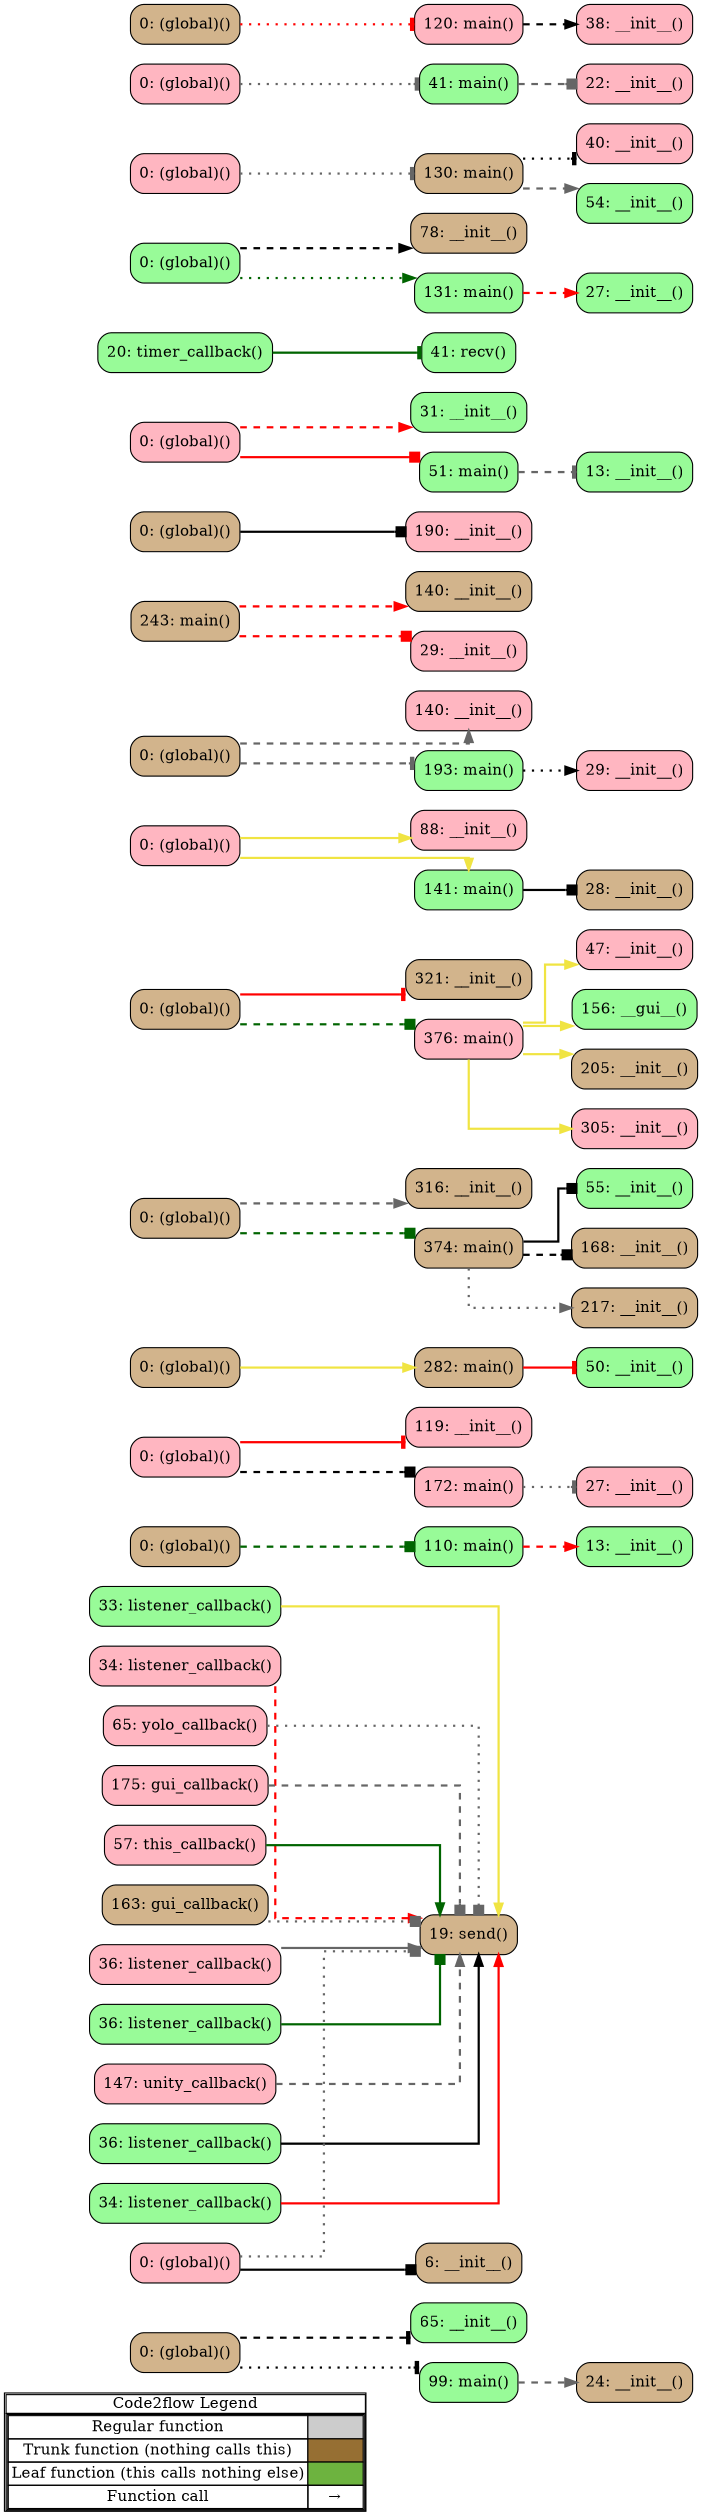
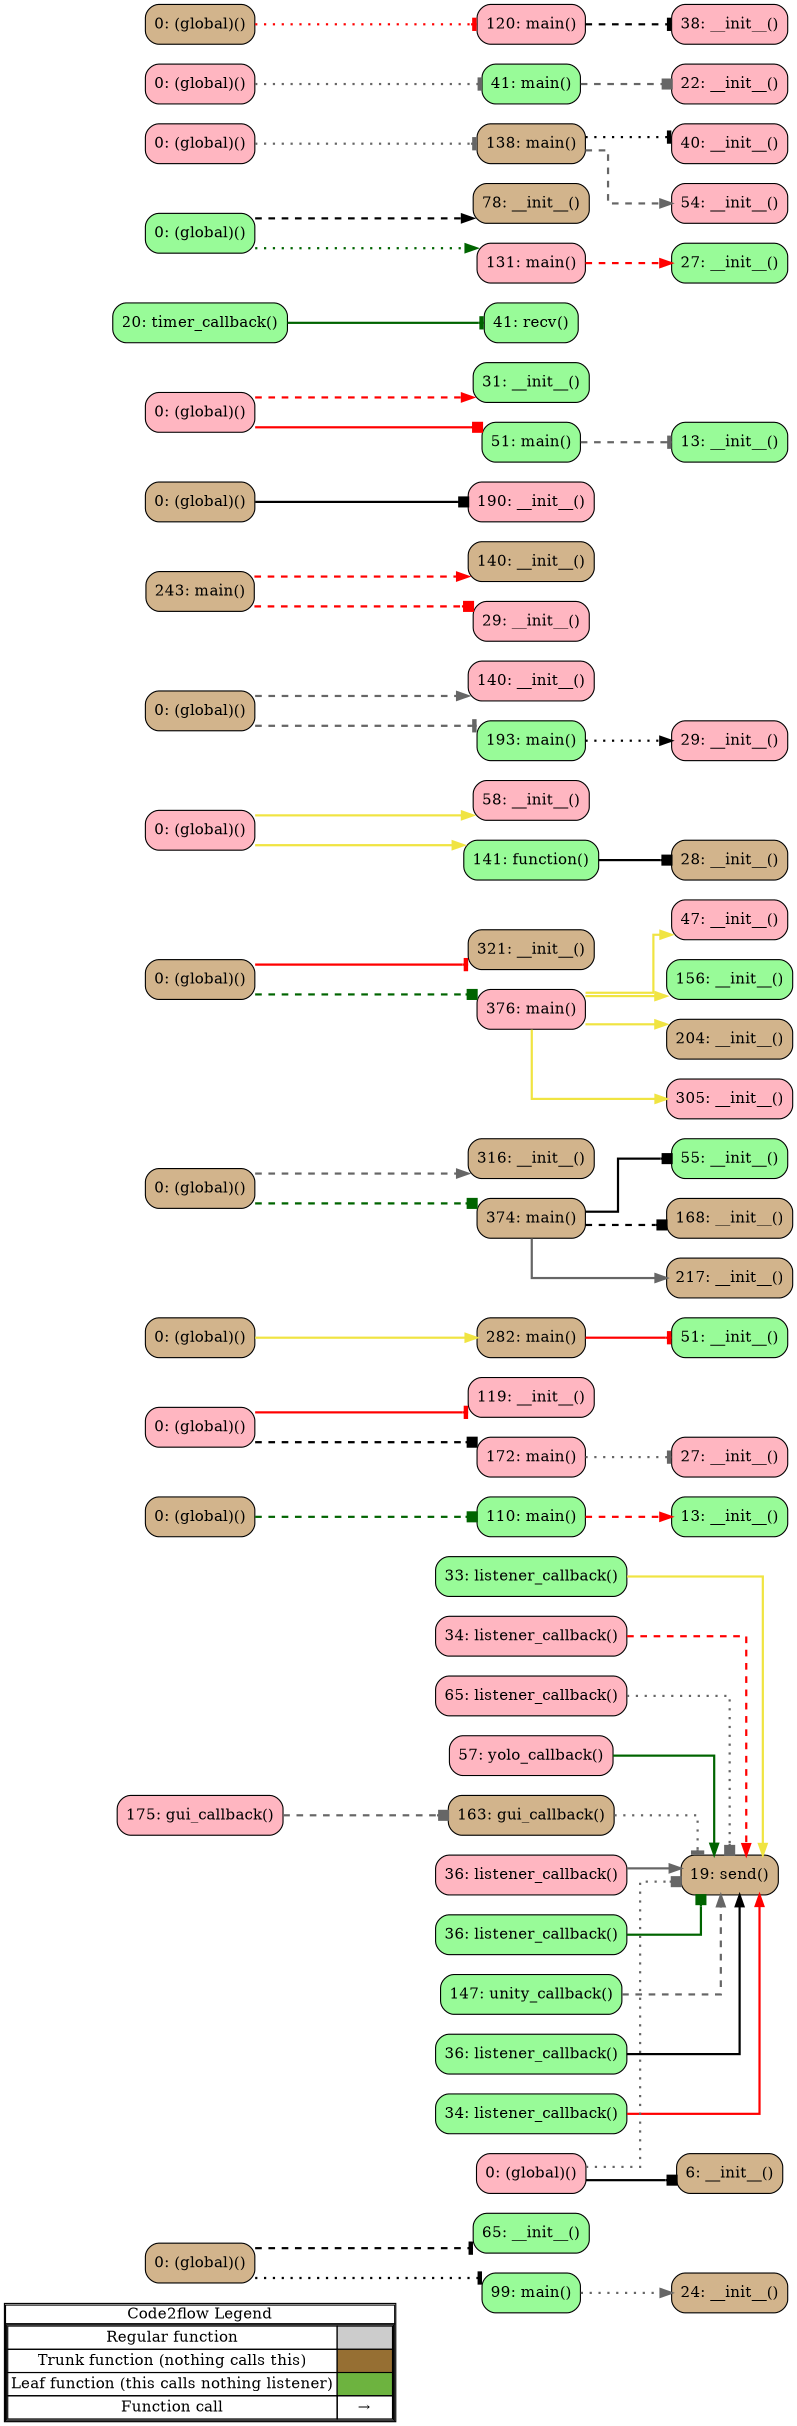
edge "120: main()" -> "38: __init__()": arrowhead normal -> tee
node "130: main()": label "130: main()" -> "138: main()"
node "54: __init__()": fillcolor palegreen -> lightpink
node "131: main()": fillcolor palegreen -> lightpink
node "88: __init__()": label "88: __init__()" -> "58: __init__()"
node "141: main()": label "141: main()" -> "141: function()"
node "156: __gui__()": label "156: __gui__()" -> "156: __init__()"
node "205: __init__()": label "205: __init__()" -> "204: __init__()"
edge "374: main()" -> "217: __init__()": style dotted -> solid
node "50: __init__()": label "50: __init__()" -> "51: __init__()"
node "65: yolo_callback()": label "65: yolo_callback()" -> "65: listener_callback()"
edge "175: gui_callback()" -> "19: send()": now "175: gui_callback()" -> "163: gui_callback()"
node "57: this_callback()": label "57: this_callback()" -> "57: yolo_callback()"
edge "163: gui_callback()" -> "19: send()": arrowhead box -> tee
node "147: unity_callback()": fillcolor lightpink -> palegreen
edge "99: main()" -> "24: __init__()": style dashed -> dotted
node "Code2flow Legend": text "Leaf function (this calls nothing else)" -> "Leaf function (this calls nothing listener)"
